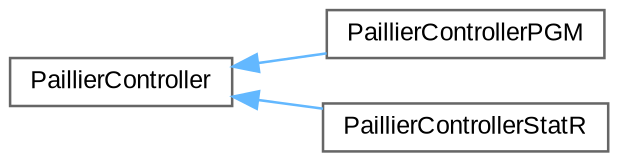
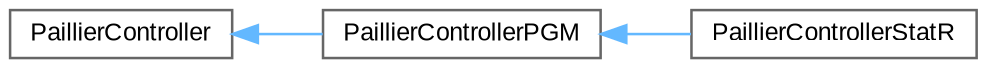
edge "PaillierControllerStatR" -> "PaillierController": now "PaillierControllerStatR" -> "PaillierControllerPGM"
